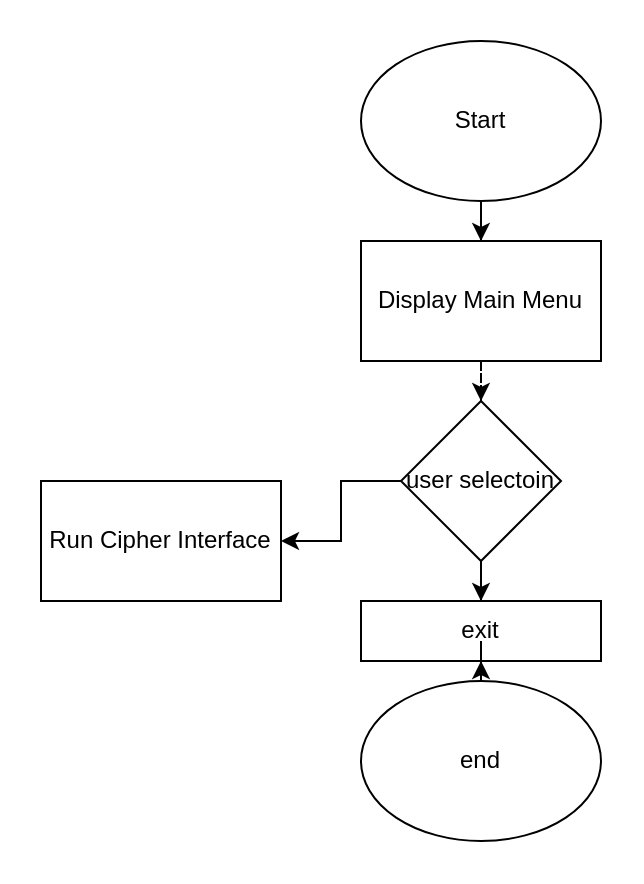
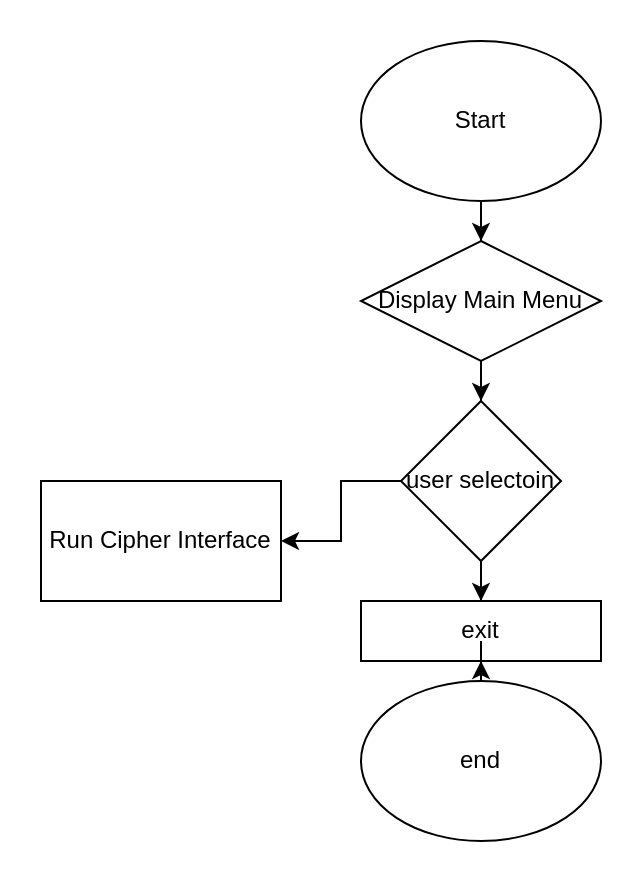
node "Display Main Menu": shape rectangle -> diamond
edge "Display Main Menu" -> "user selectoin": style dashed -> solid
